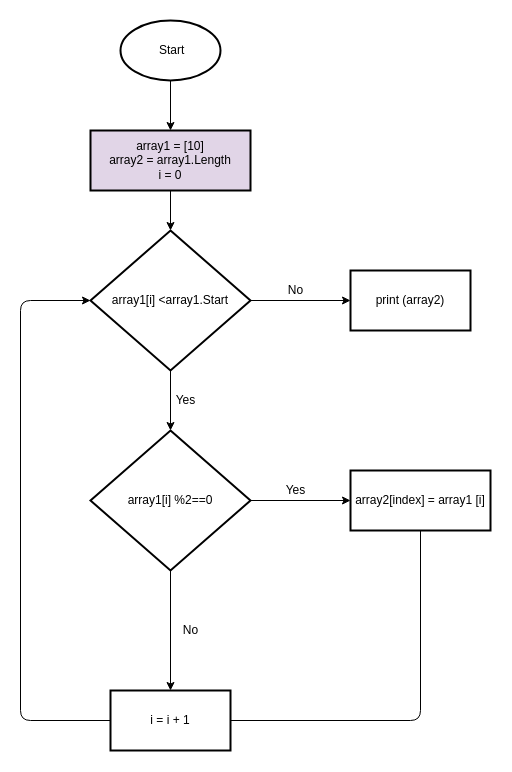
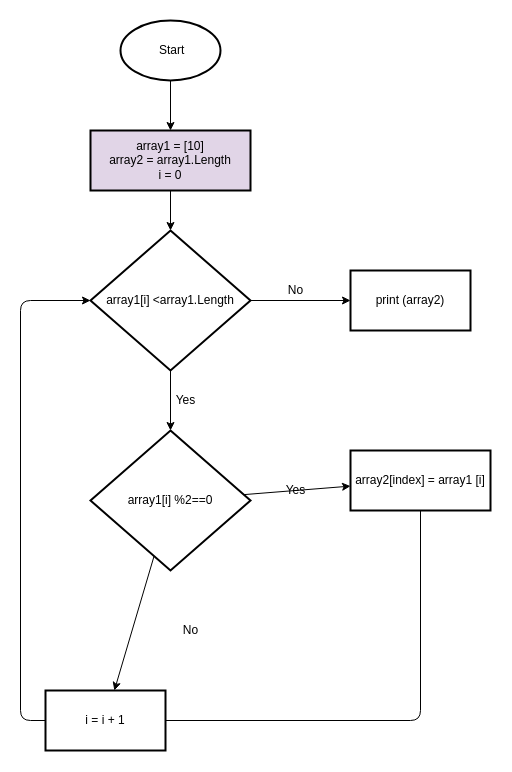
node "array1[i] <array1.Start": label "array1[i] <array1.Start" -> "array1[i] <array1.Length"
node "array2[index] = array1 [i]": moved (421, 501) -> (421, 481)
node "i = i + 1": moved (171, 721) -> (106, 721)
